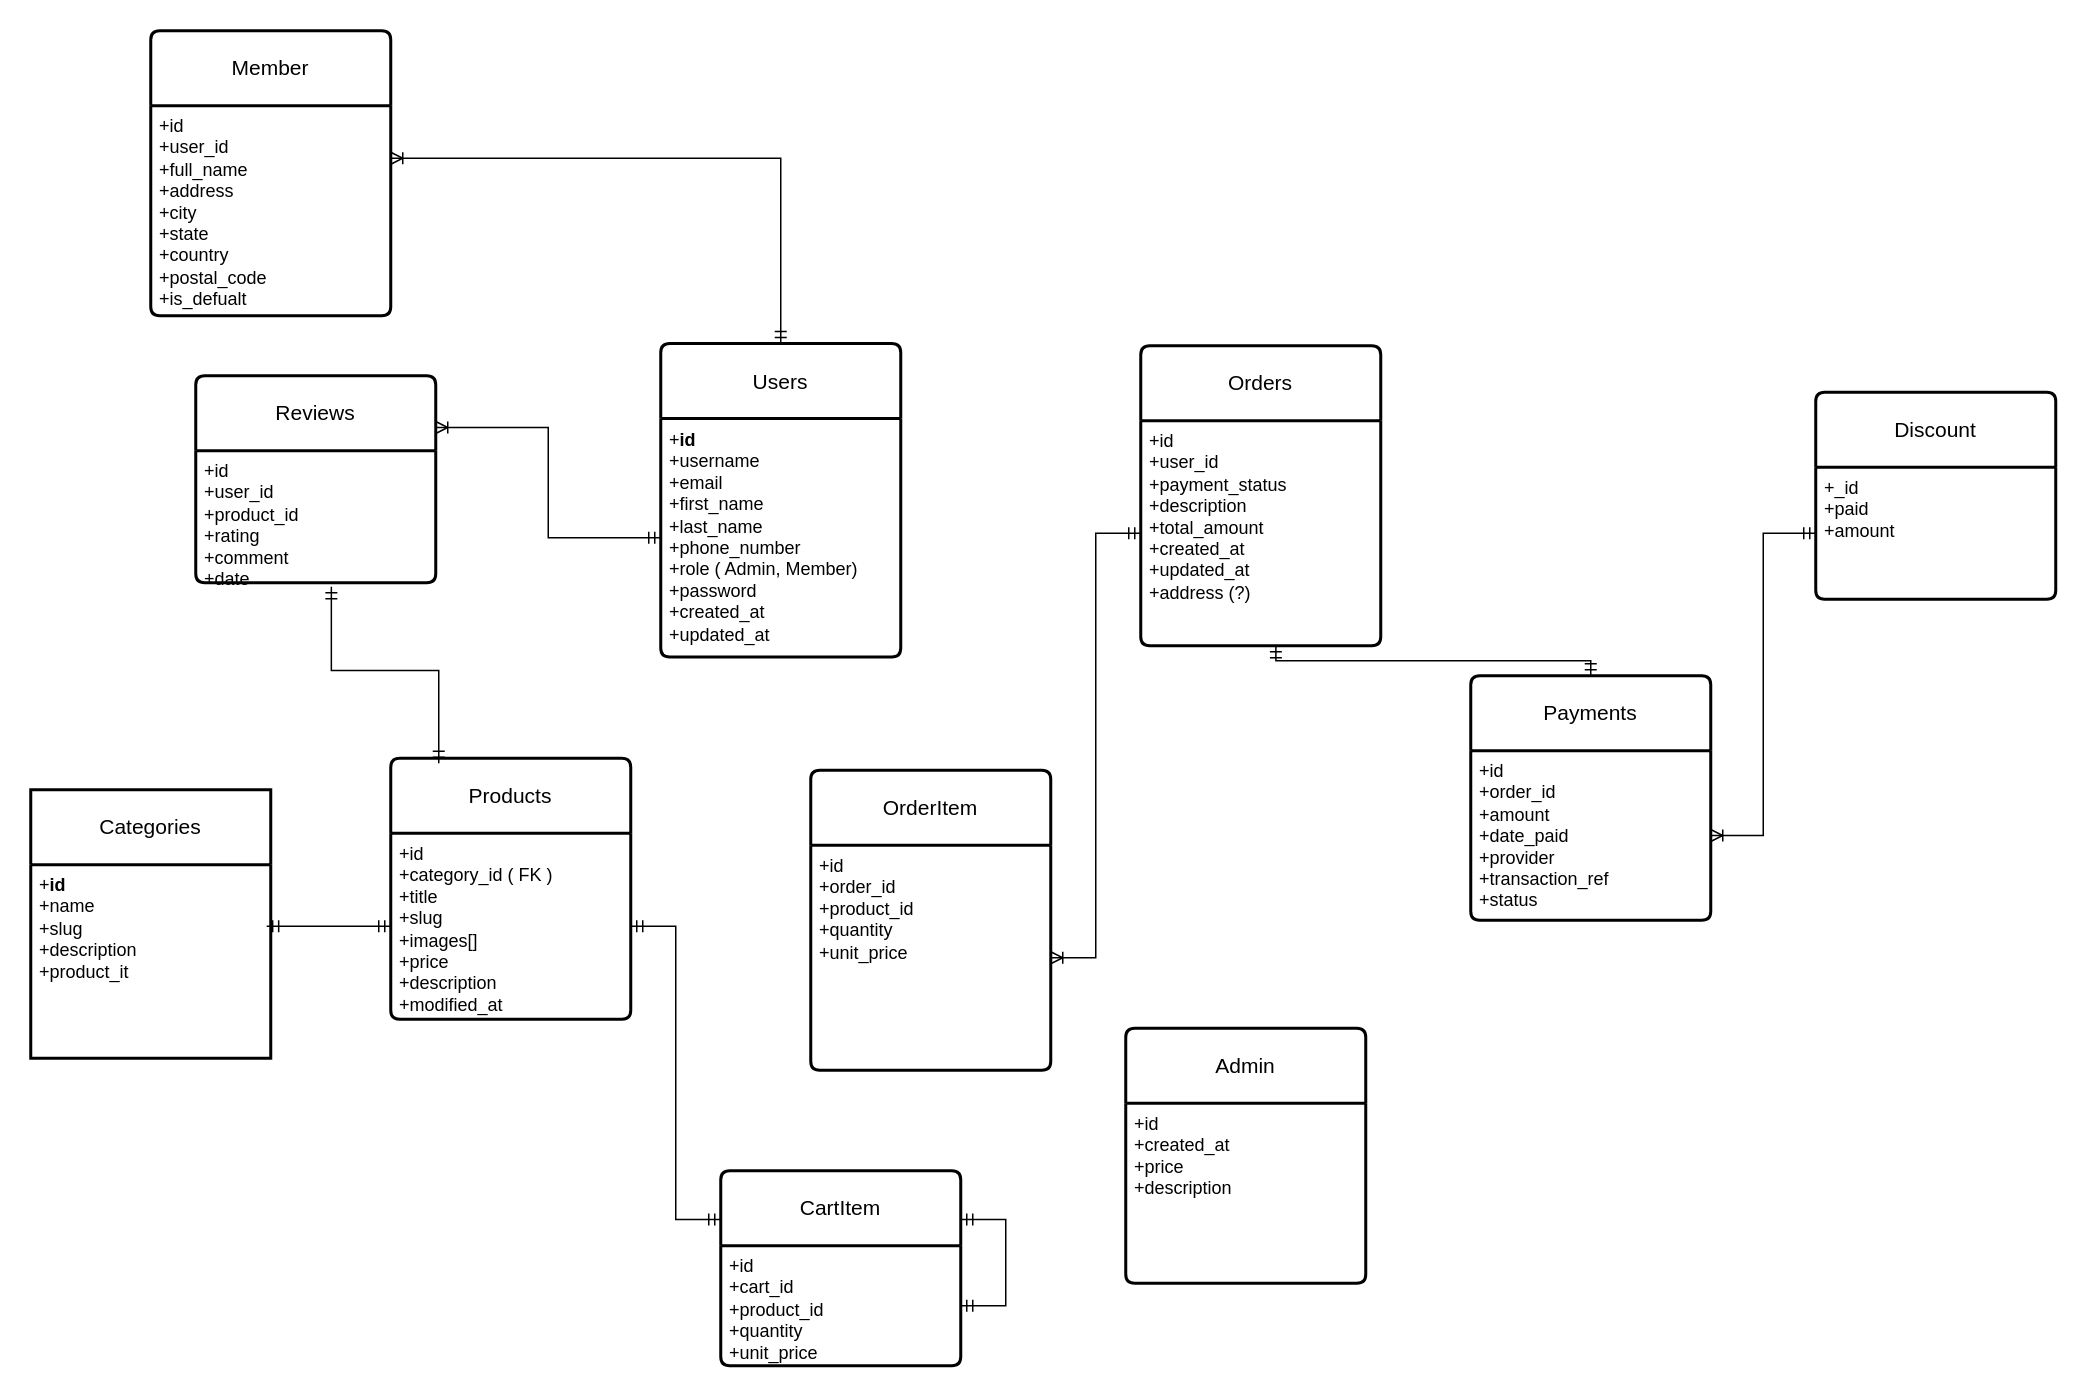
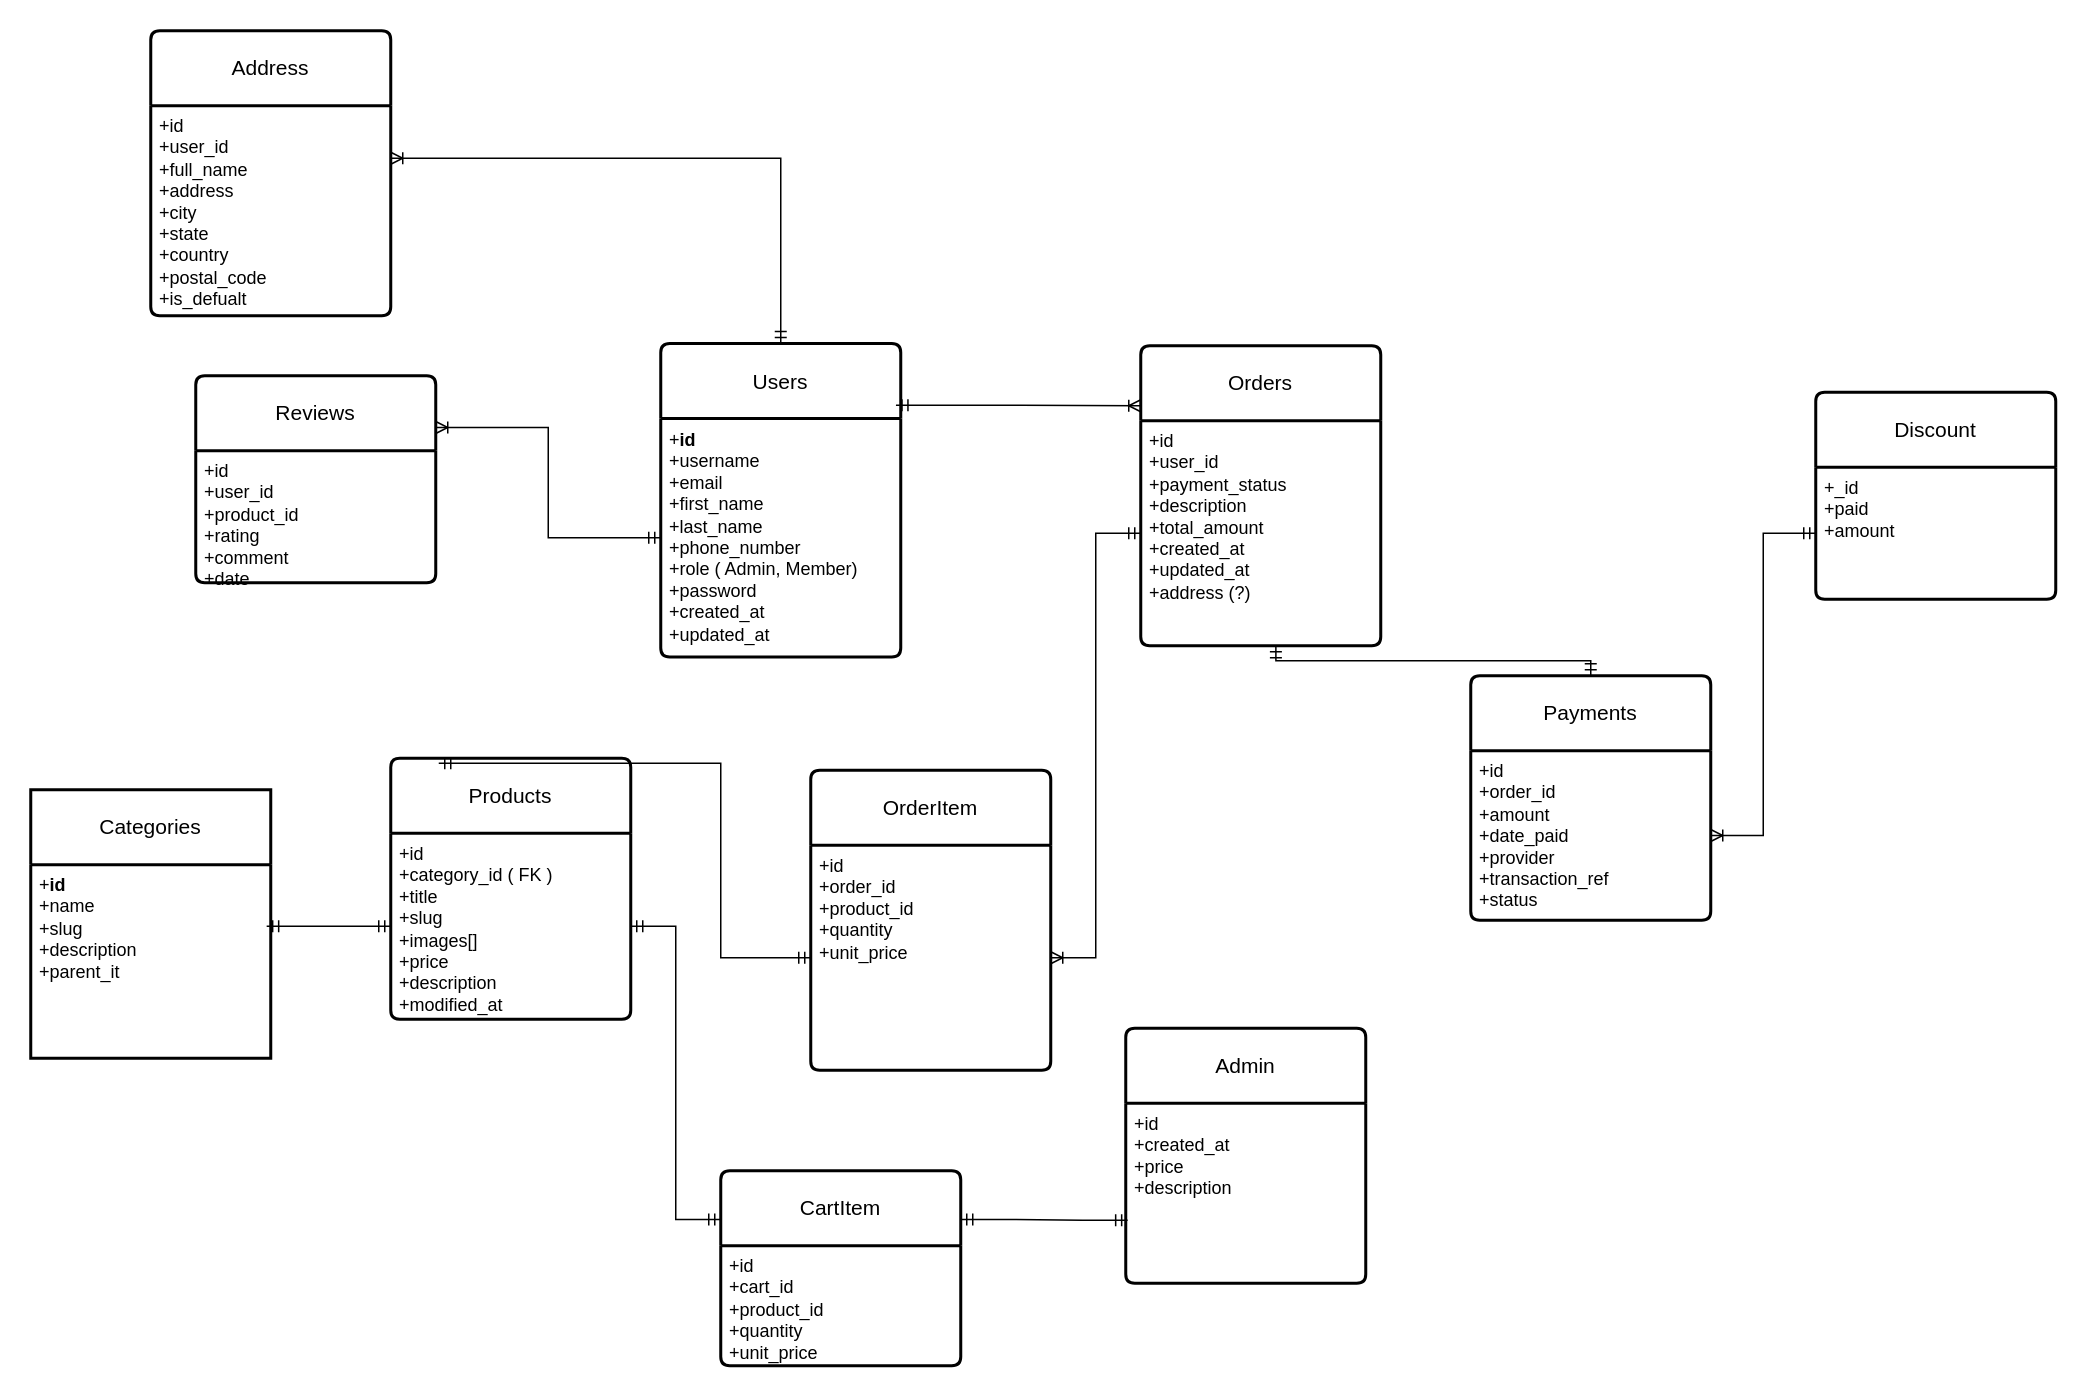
node "Member": label "Member" -> "Address"
edge "Orders" -- "Users": added
edge "+id +user_id +product_id +rating +comment +date" -- "Products": now "+id +order_id +product_id +quantity +unit_price" -- "Products"
node "+id +name +slug +description +product_it": label "+id +name +slug +description +product_it" -> "+id +name +slug +description +parent_it"
edge "CartItem" -- "+id +cart_id +product_id +quantity +unit_price": now "CartItem" -- "+id +created_at +price +description"
